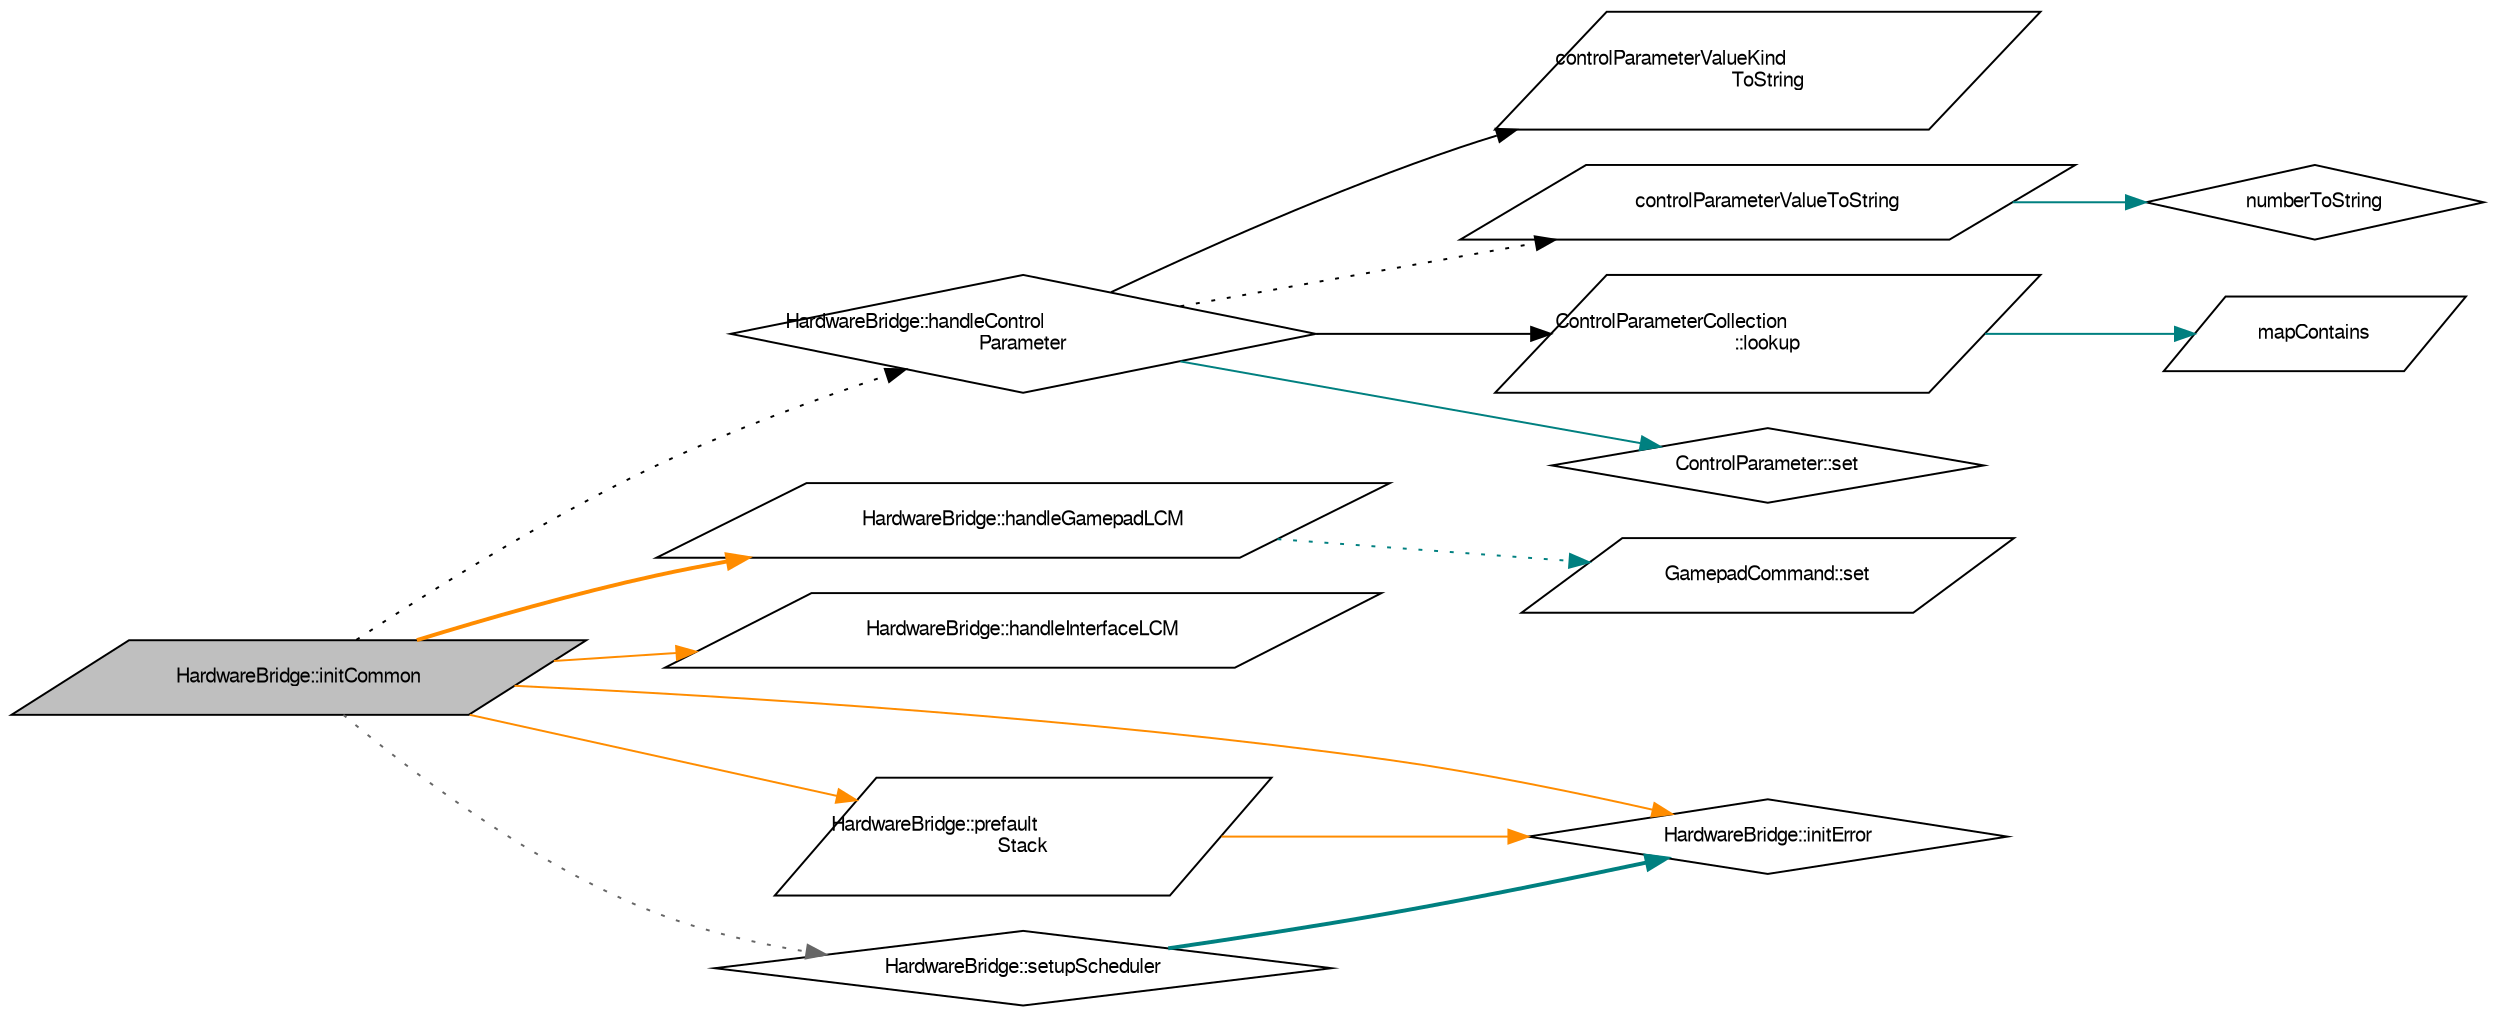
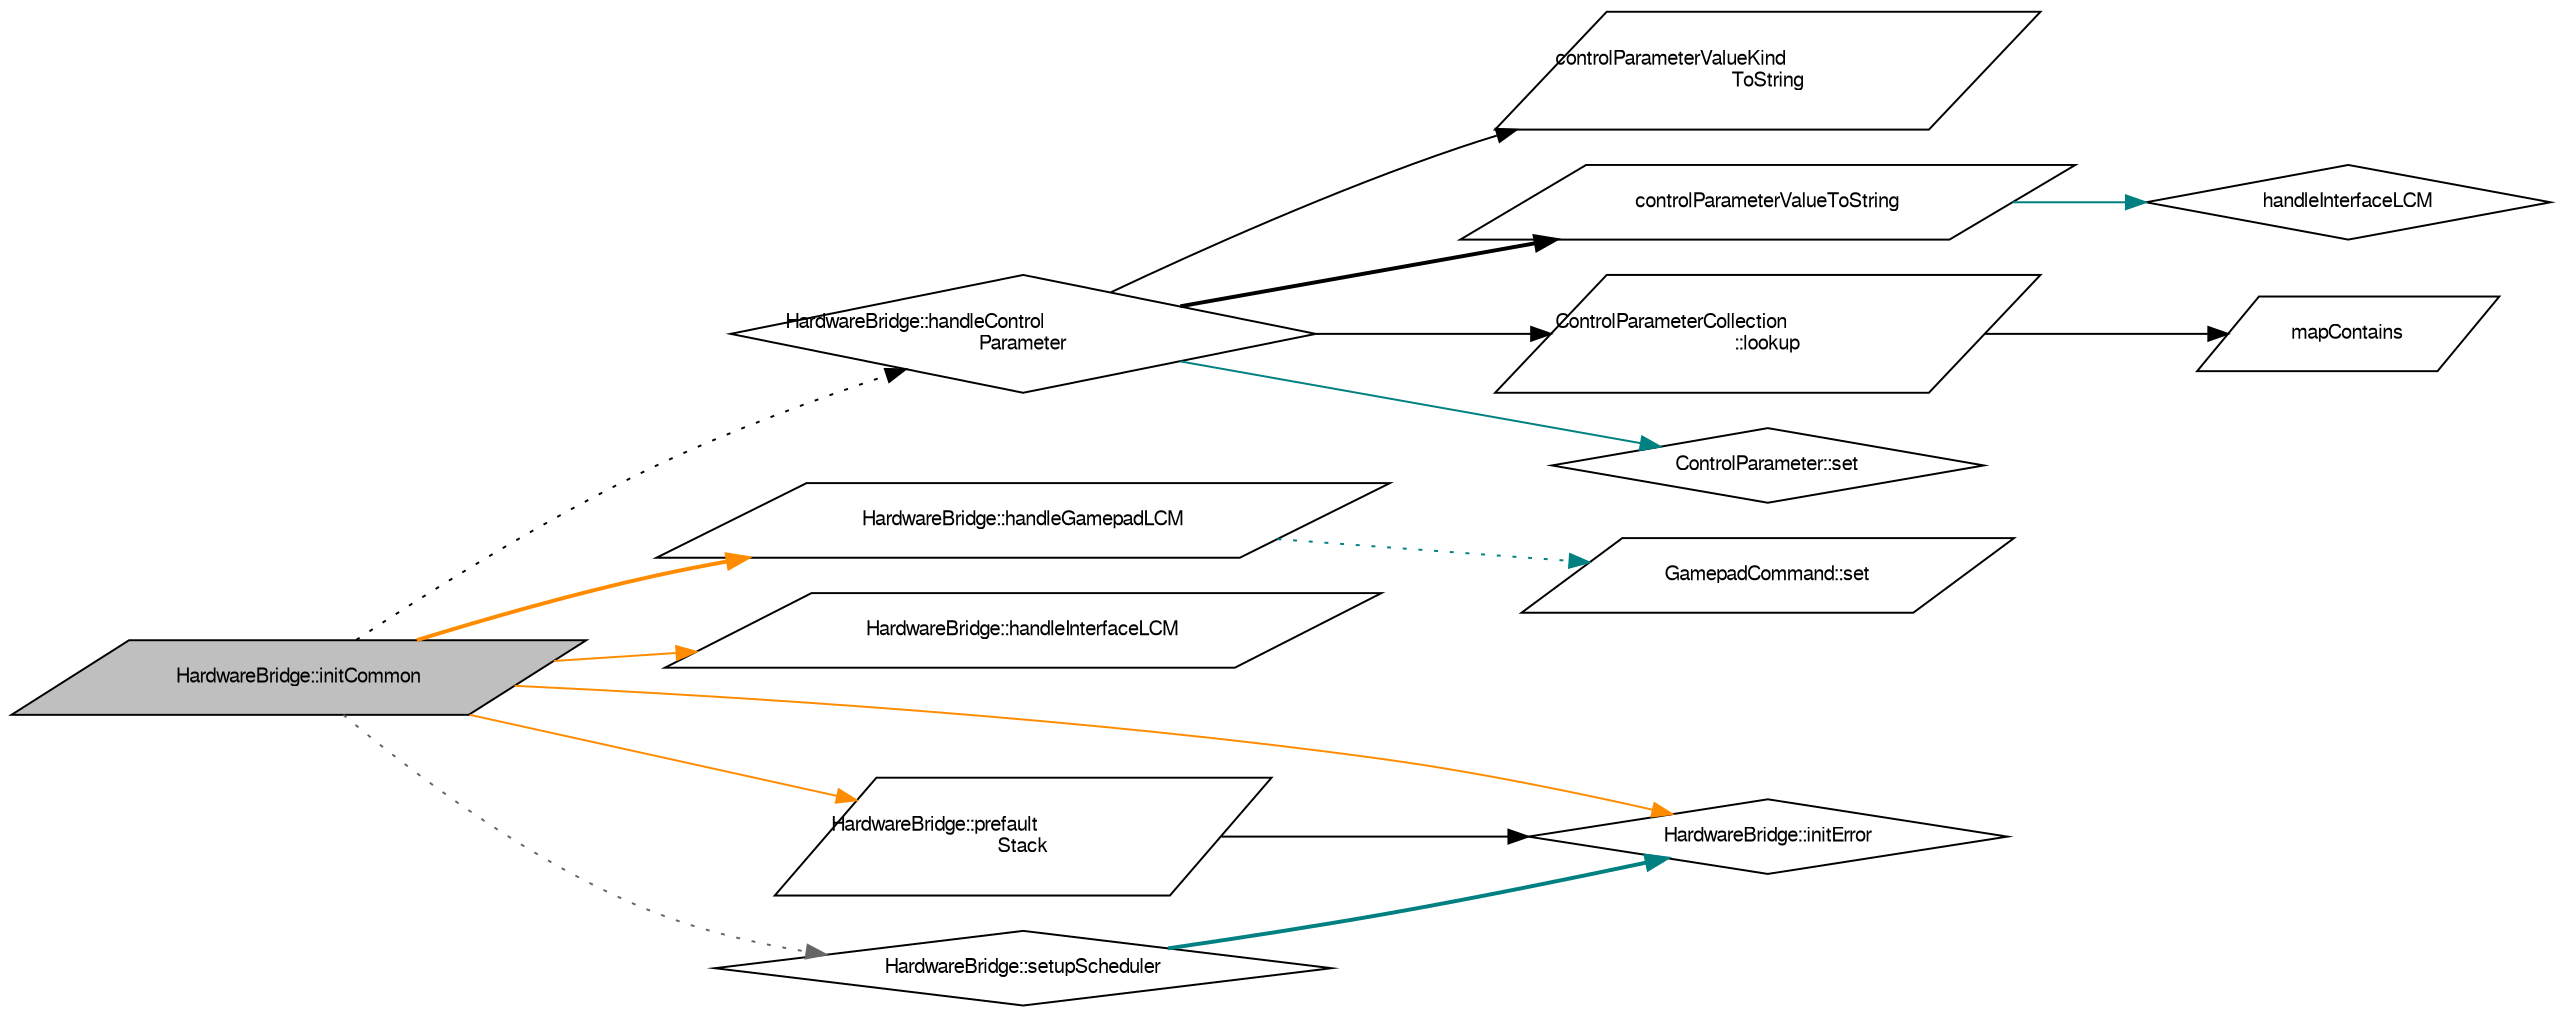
node "numberToString": label "numberToString" -> "handleInterfaceLCM"
edge "HardwareBridge::handleControl Parameter" -> "controlParameterValueToString": style dotted -> bold
edge "ControlParameterCollection ::lookup" -> "mapContains": color teal -> black
edge "HardwareBridge::prefault Stack" -> "HardwareBridge::initError": color darkorange -> black
